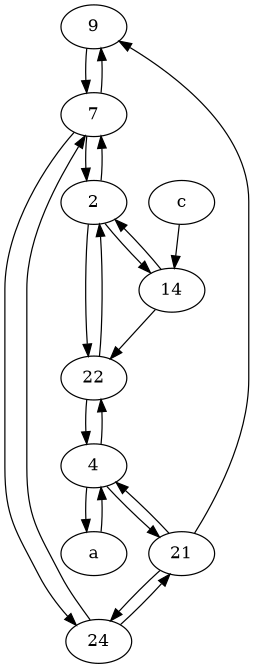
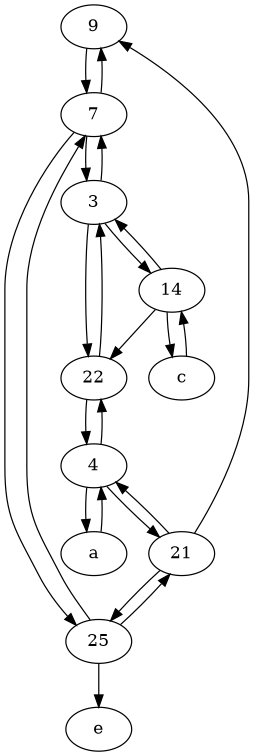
node "2": label "2" -> "3"
edge "14" -> "c": added
node "24": label "24" -> "25"
node "e": added
